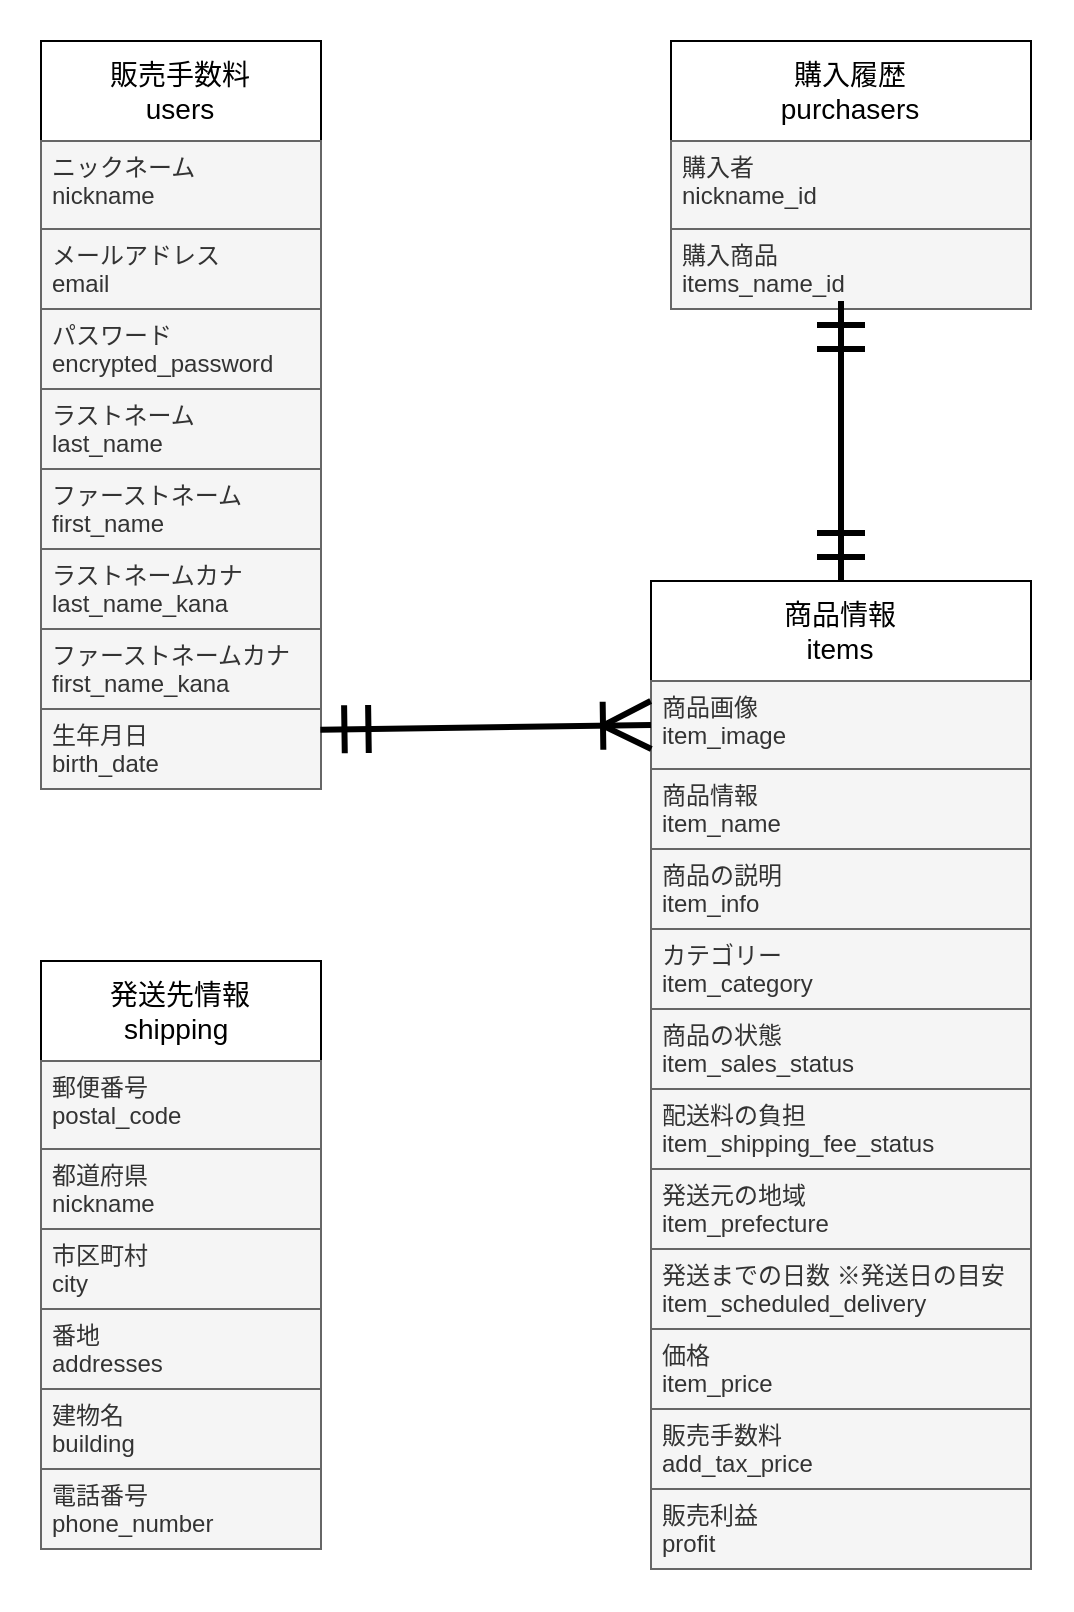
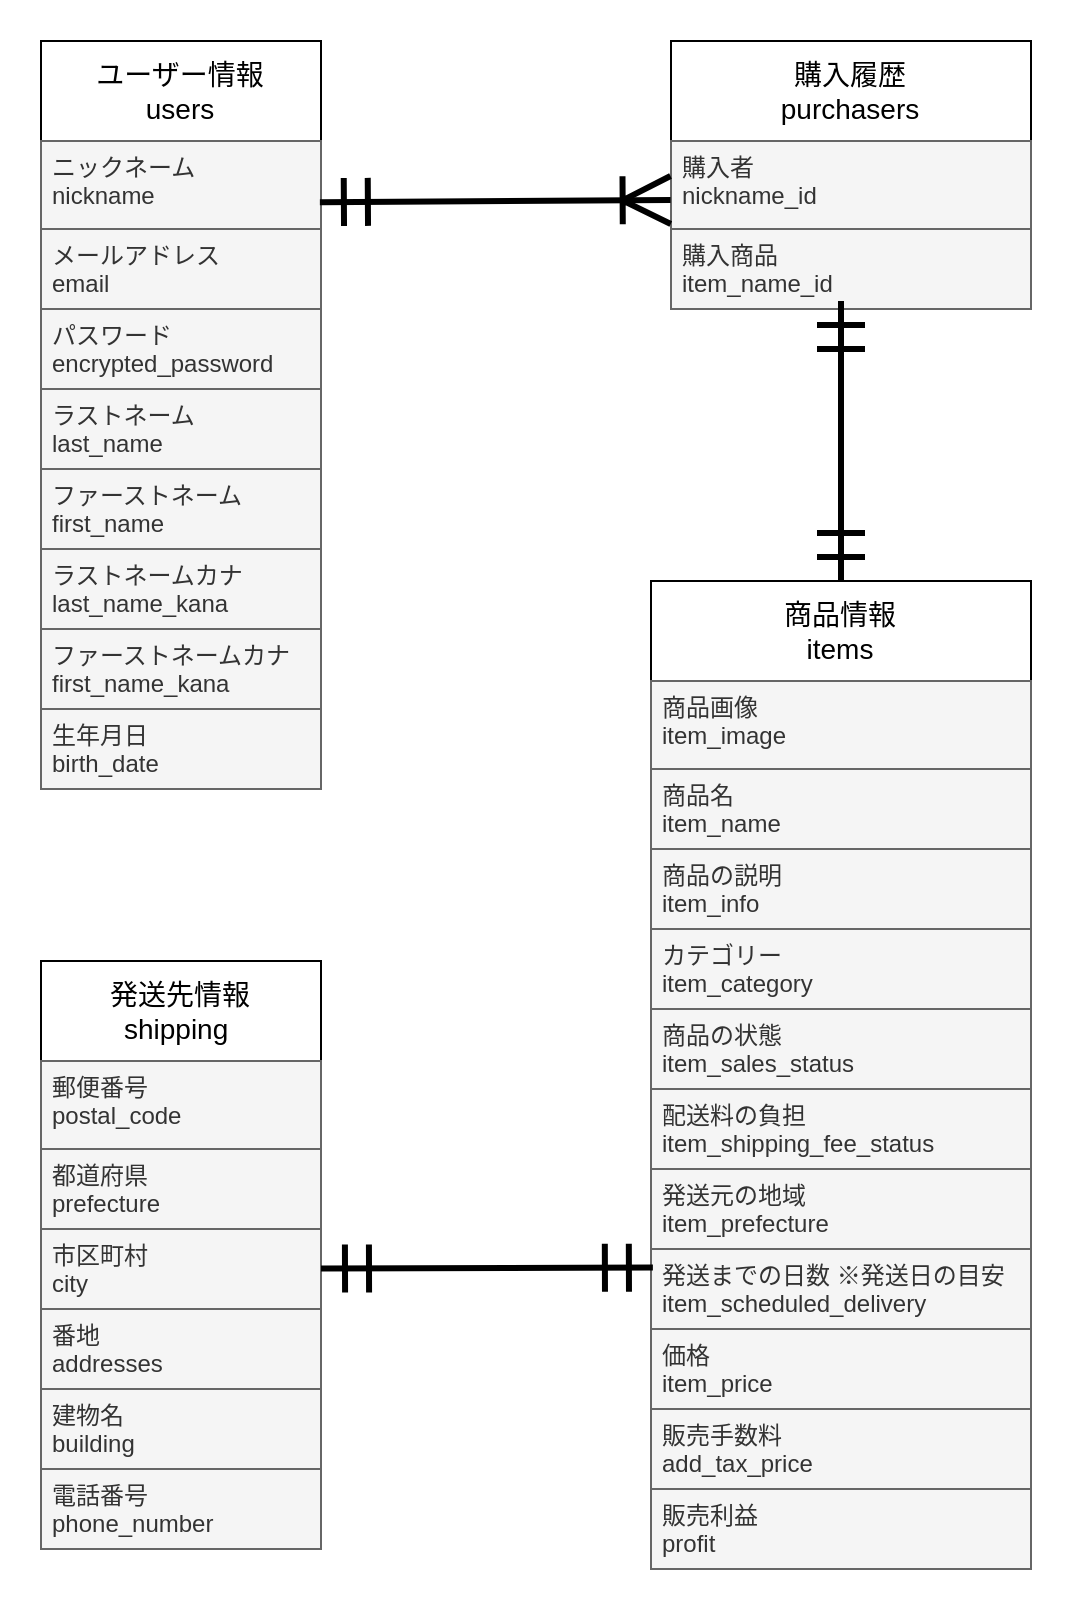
node "販売手数料 users": label "販売手数料 users" -> "ユーザー情報 users"
edge "ニックネーム nickname" -- "購入者 nickname_id": added
node "購入商品 items_name_id": label "購入商品 items_name_id" -> "購入商品 item_name_id"
edge "商品画像 item_image" -- "生年月日 birth_date": removed
node "商品情報 item_name": label "商品情報 item_name" -> "商品名 item_name"
node "都道府県 nickname": label "都道府県 nickname" -> "都道府県 prefecture"
edge "市区町村 city" -- "発送までの日数 ※発送日の目安 item_scheduled_delivery": added
